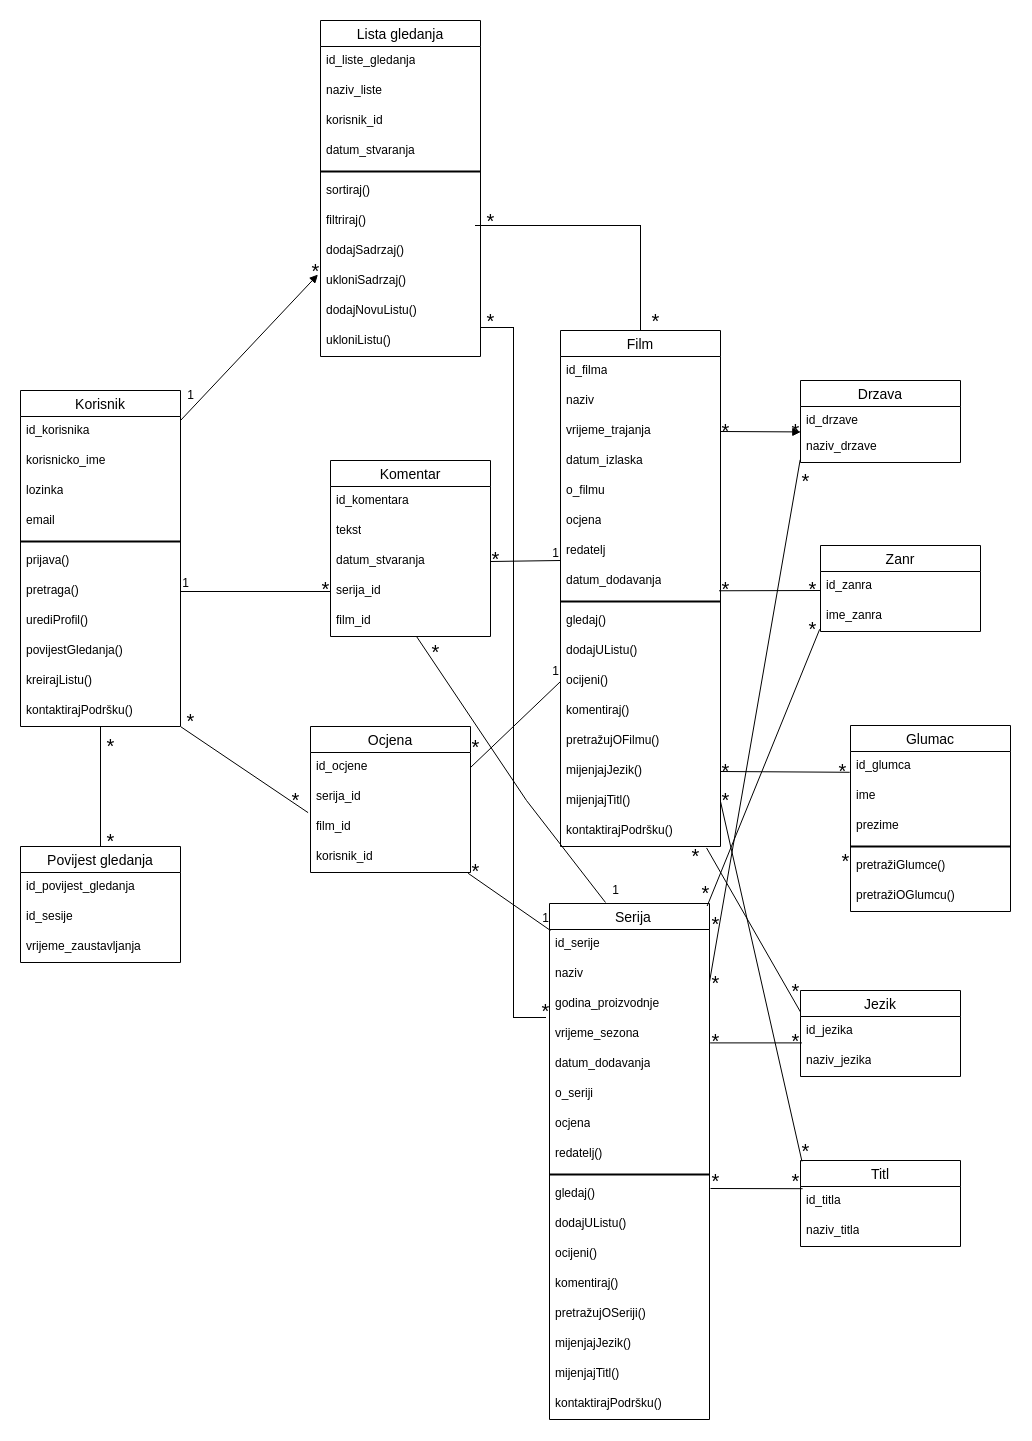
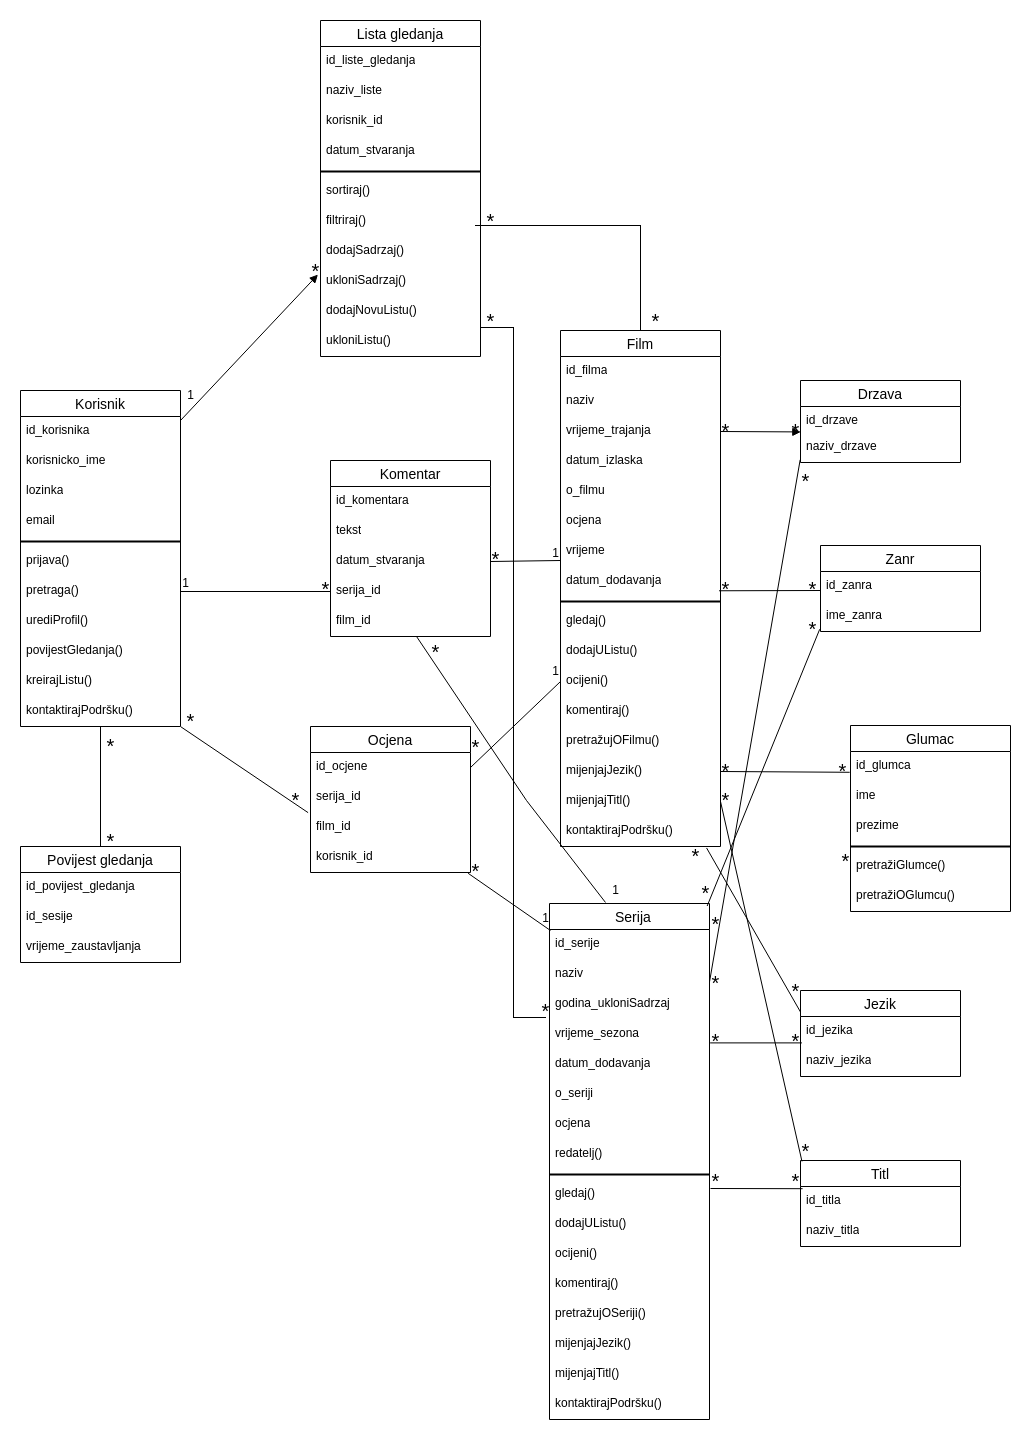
node "redatelj": label "redatelj" -> "vrijeme"
node "godina_proizvodnje": label "godina_proizvodnje" -> "godina_ukloniSadrzaj"
